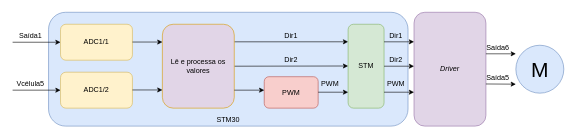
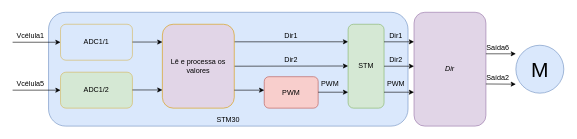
node "Saída1": label "Saída1" -> "Vcélula1"
node "ADC1/1": fillcolor #fff2cc -> #dae8fc
node "Driver": label "Driver" -> "Dir"
node "Saída5": label "Saída5" -> "Saída2"
node "ADC1/2": fillcolor #fff2cc -> #d5e8d4
